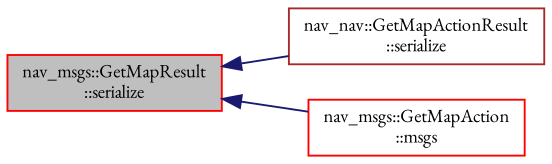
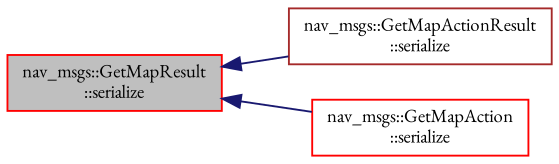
node "nav_nav::GetMapActionResult ::serialize": label "nav_nav::GetMapActionResult ::serialize" -> "nav_msgs::GetMapActionResult ::serialize"
node "nav_msgs::GetMapAction ::msgs": label "nav_msgs::GetMapAction ::msgs" -> "nav_msgs::GetMapAction ::serialize"
